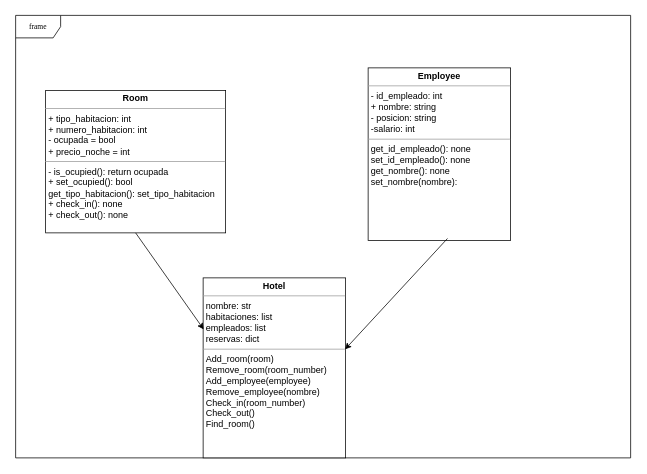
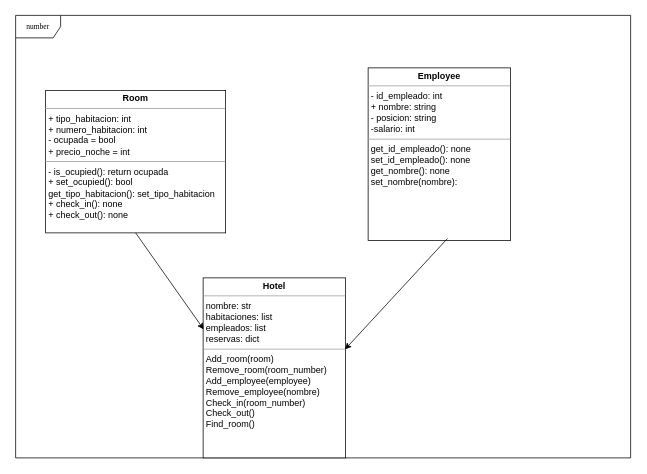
node "frame": label "frame" -> "number"
